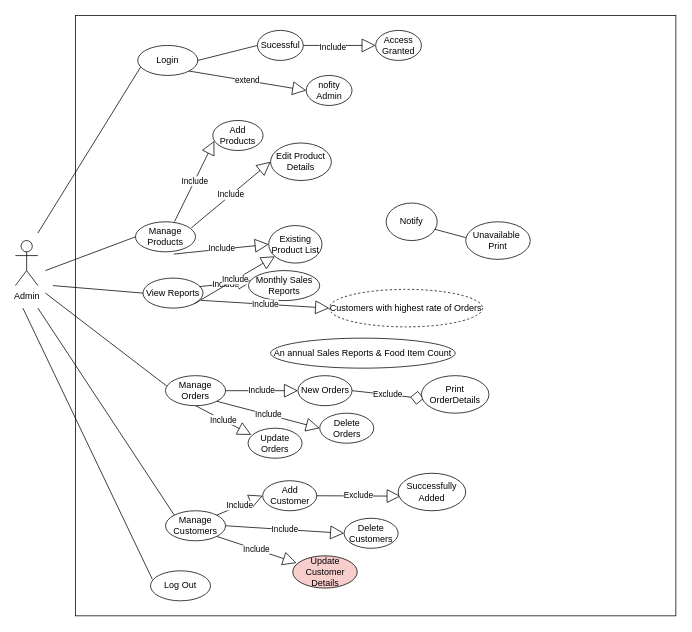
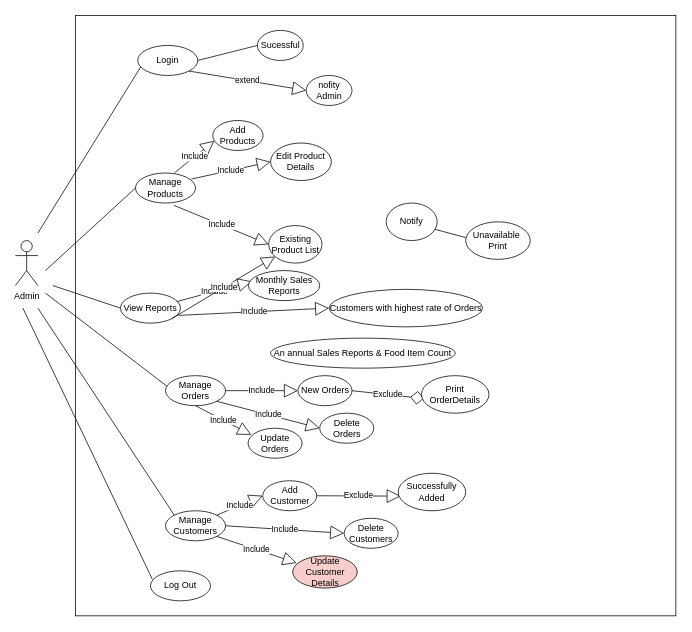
edge "Sucessful" -> "Access Granted": removed, label "Include"
node "Access Granted": removed
node "Manage Products": moved (165, 237) -> (165, 188)
node "View Reports": moved (173, 293) -> (150, 308)
node "Customers with highest rate of Orders": style dashed -> solid
